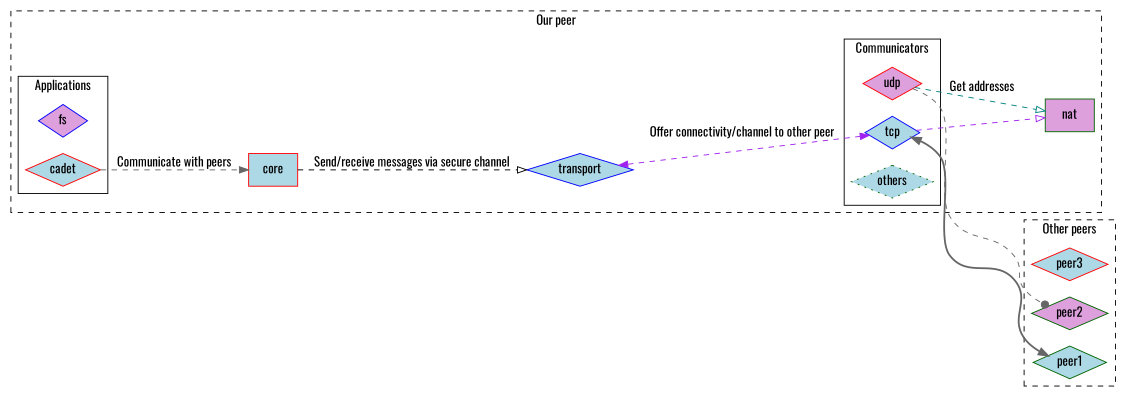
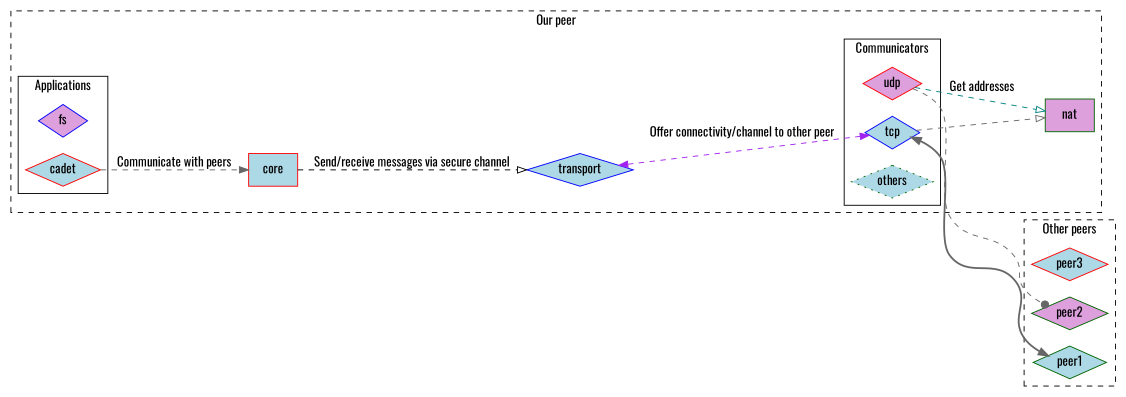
edge "tcp" -> "nat": color purple -> gray40
